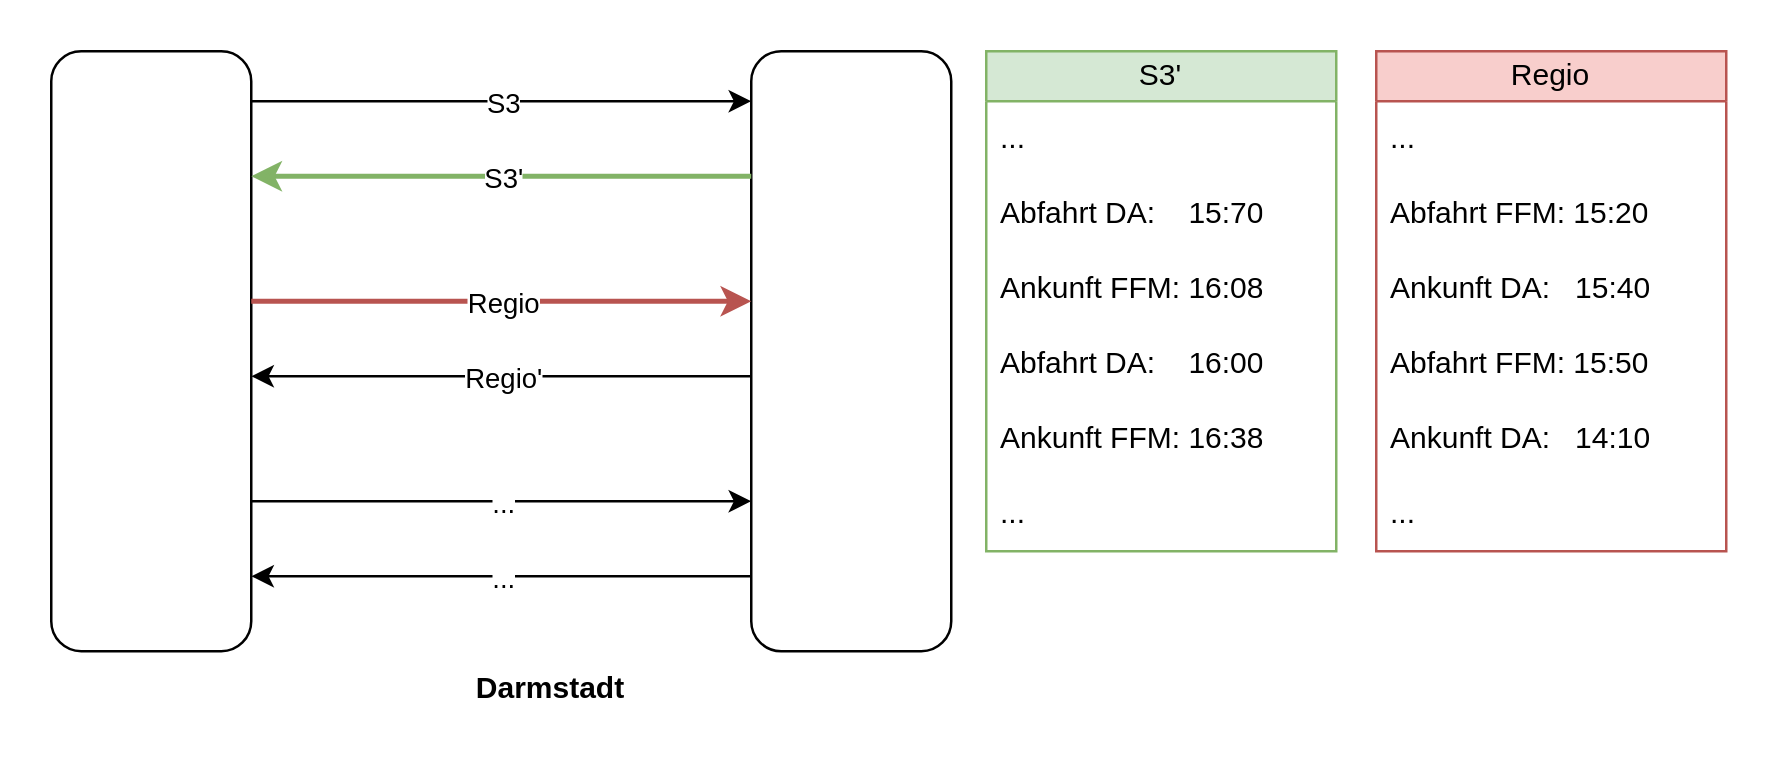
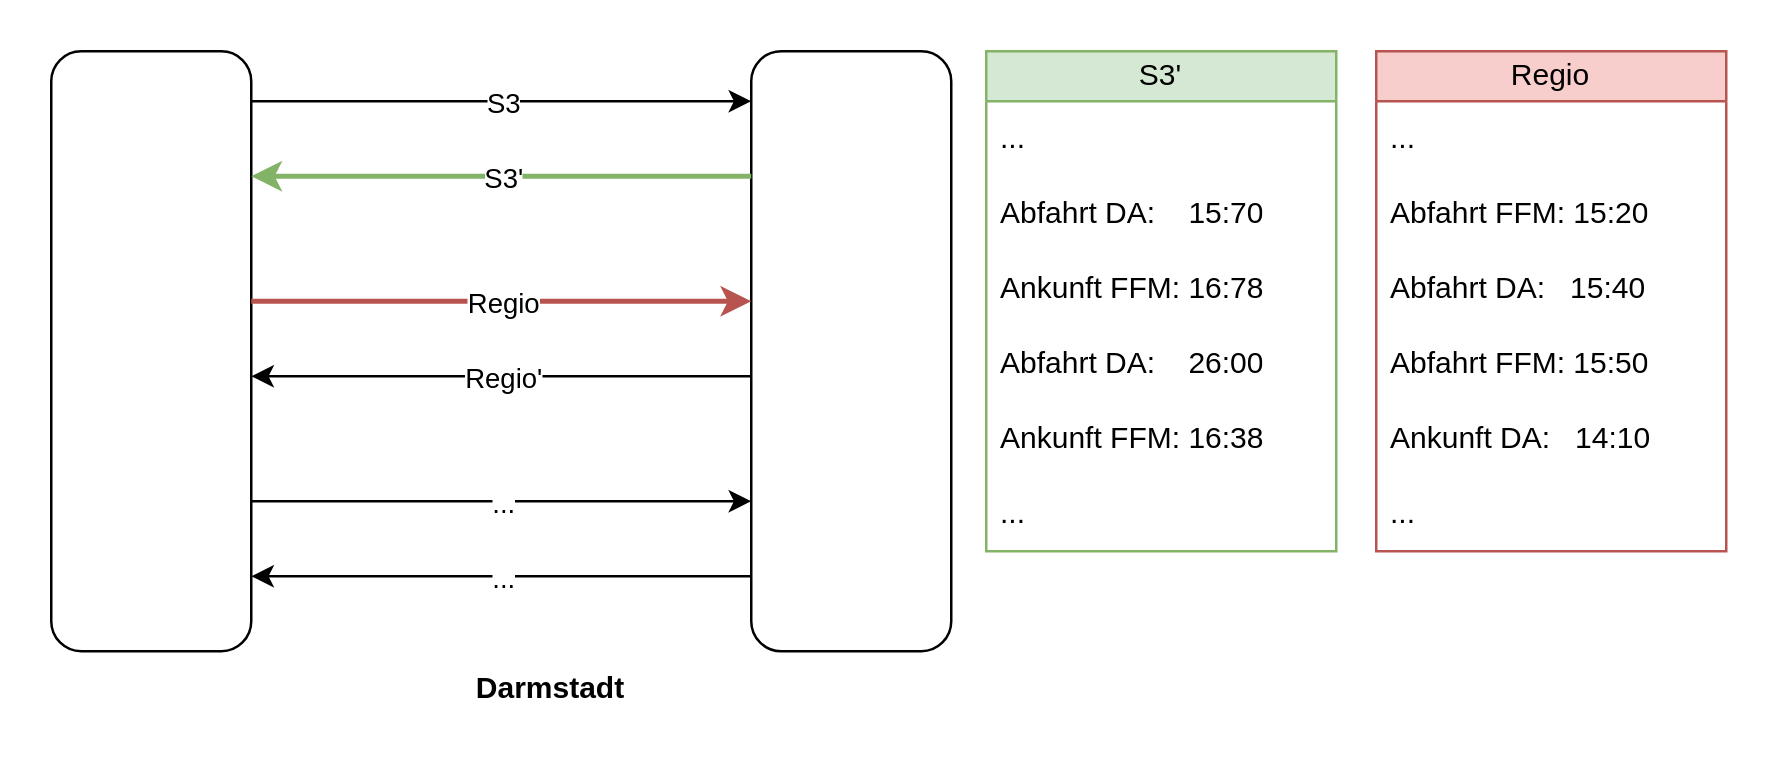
node "Ankunft FFM: 16:08": label "Ankunft FFM: 16:08" -> "Ankunft FFM: 16:78"
node "Ankunft DA: 15:40": label "Ankunft DA: 15:40" -> "Abfahrt DA: 15:40"
node "Abfahrt DA: 16:00": label "Abfahrt DA: 16:00" -> "Abfahrt DA: 26:00"
